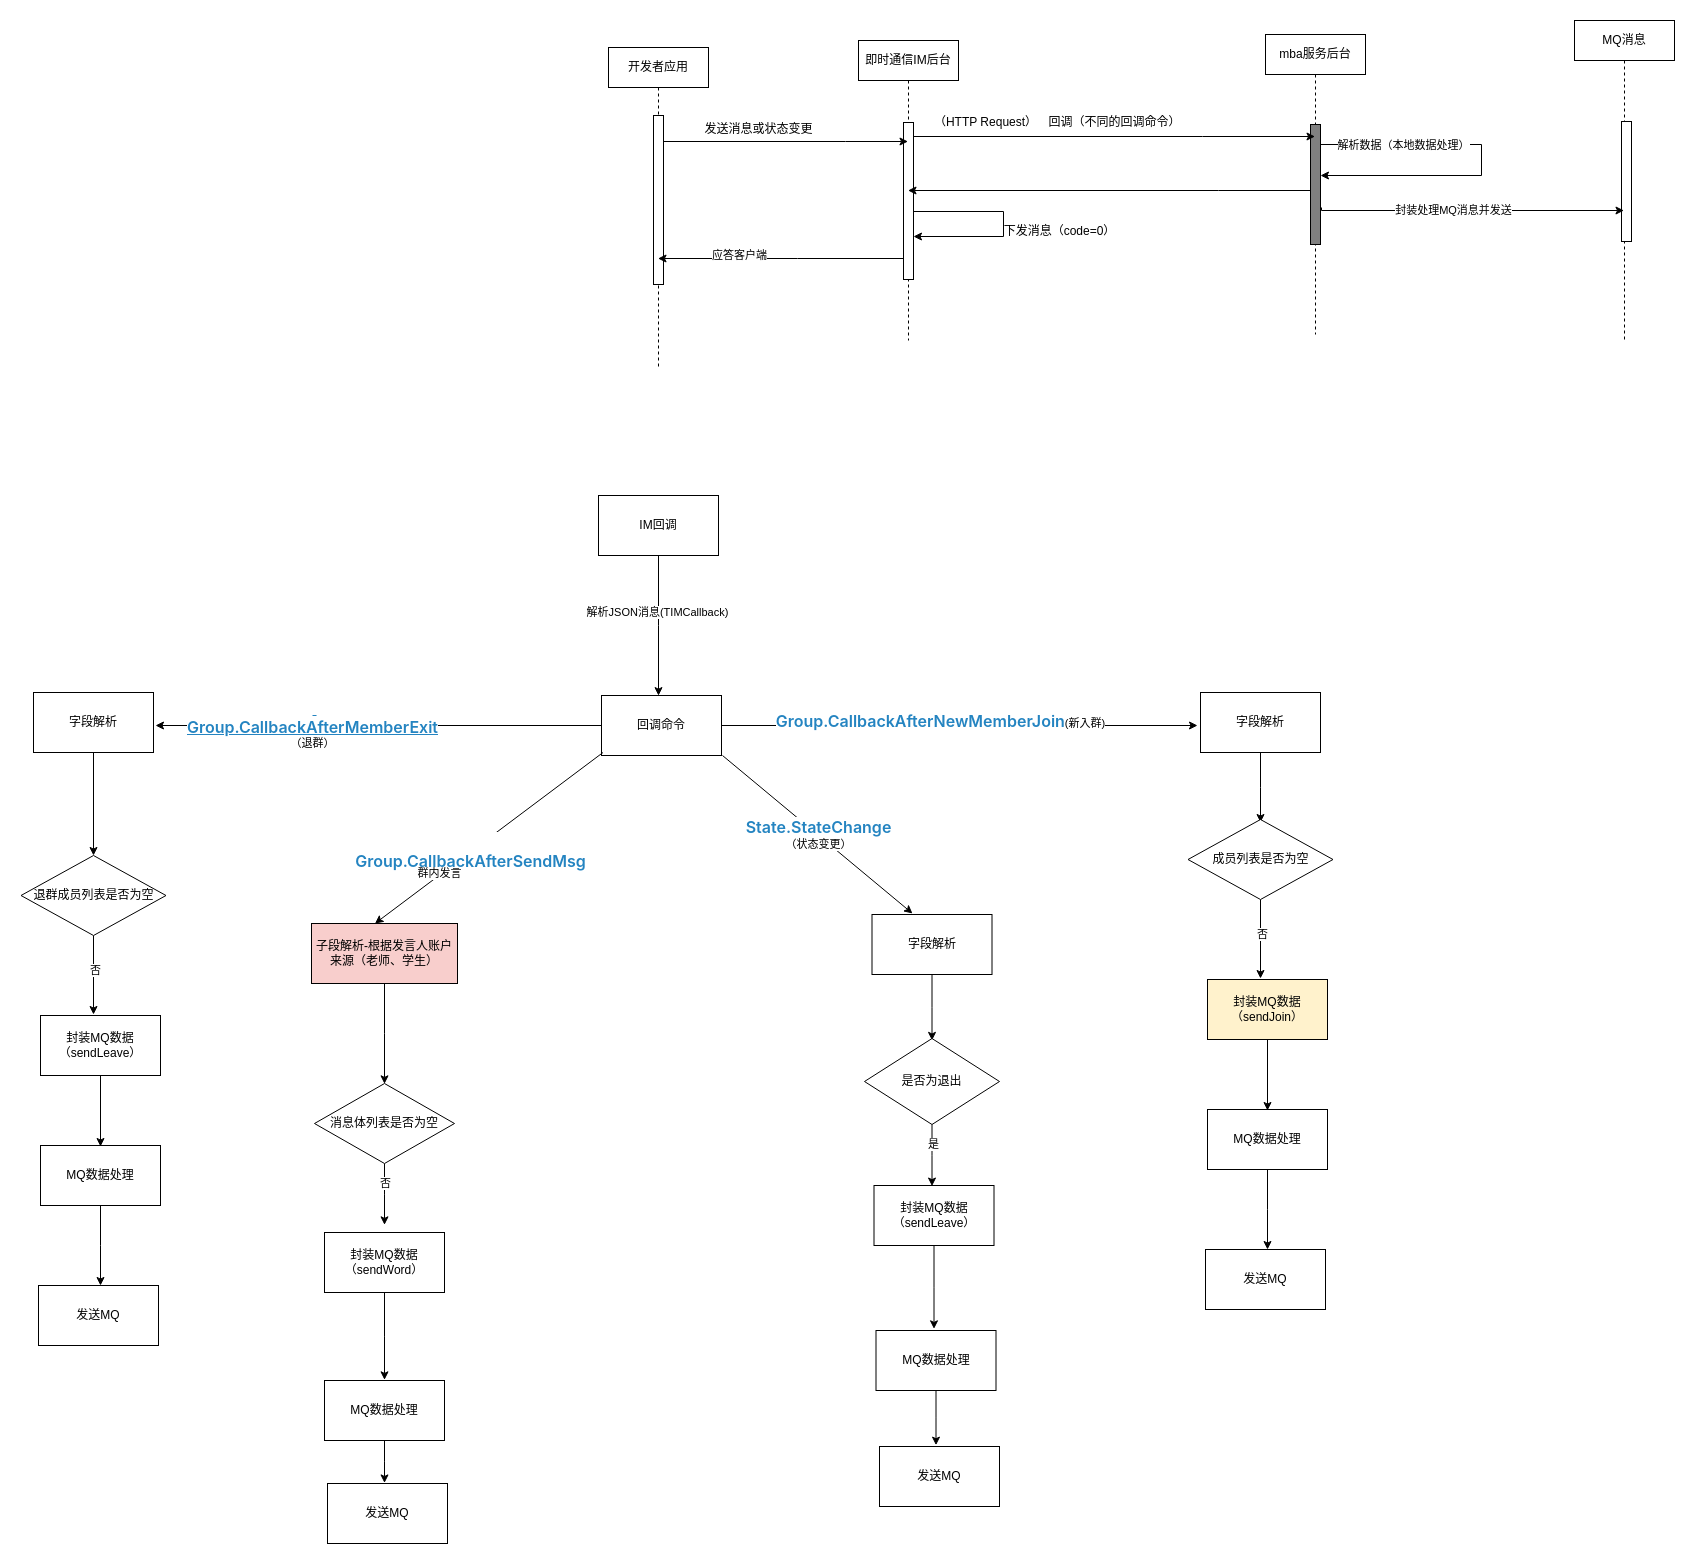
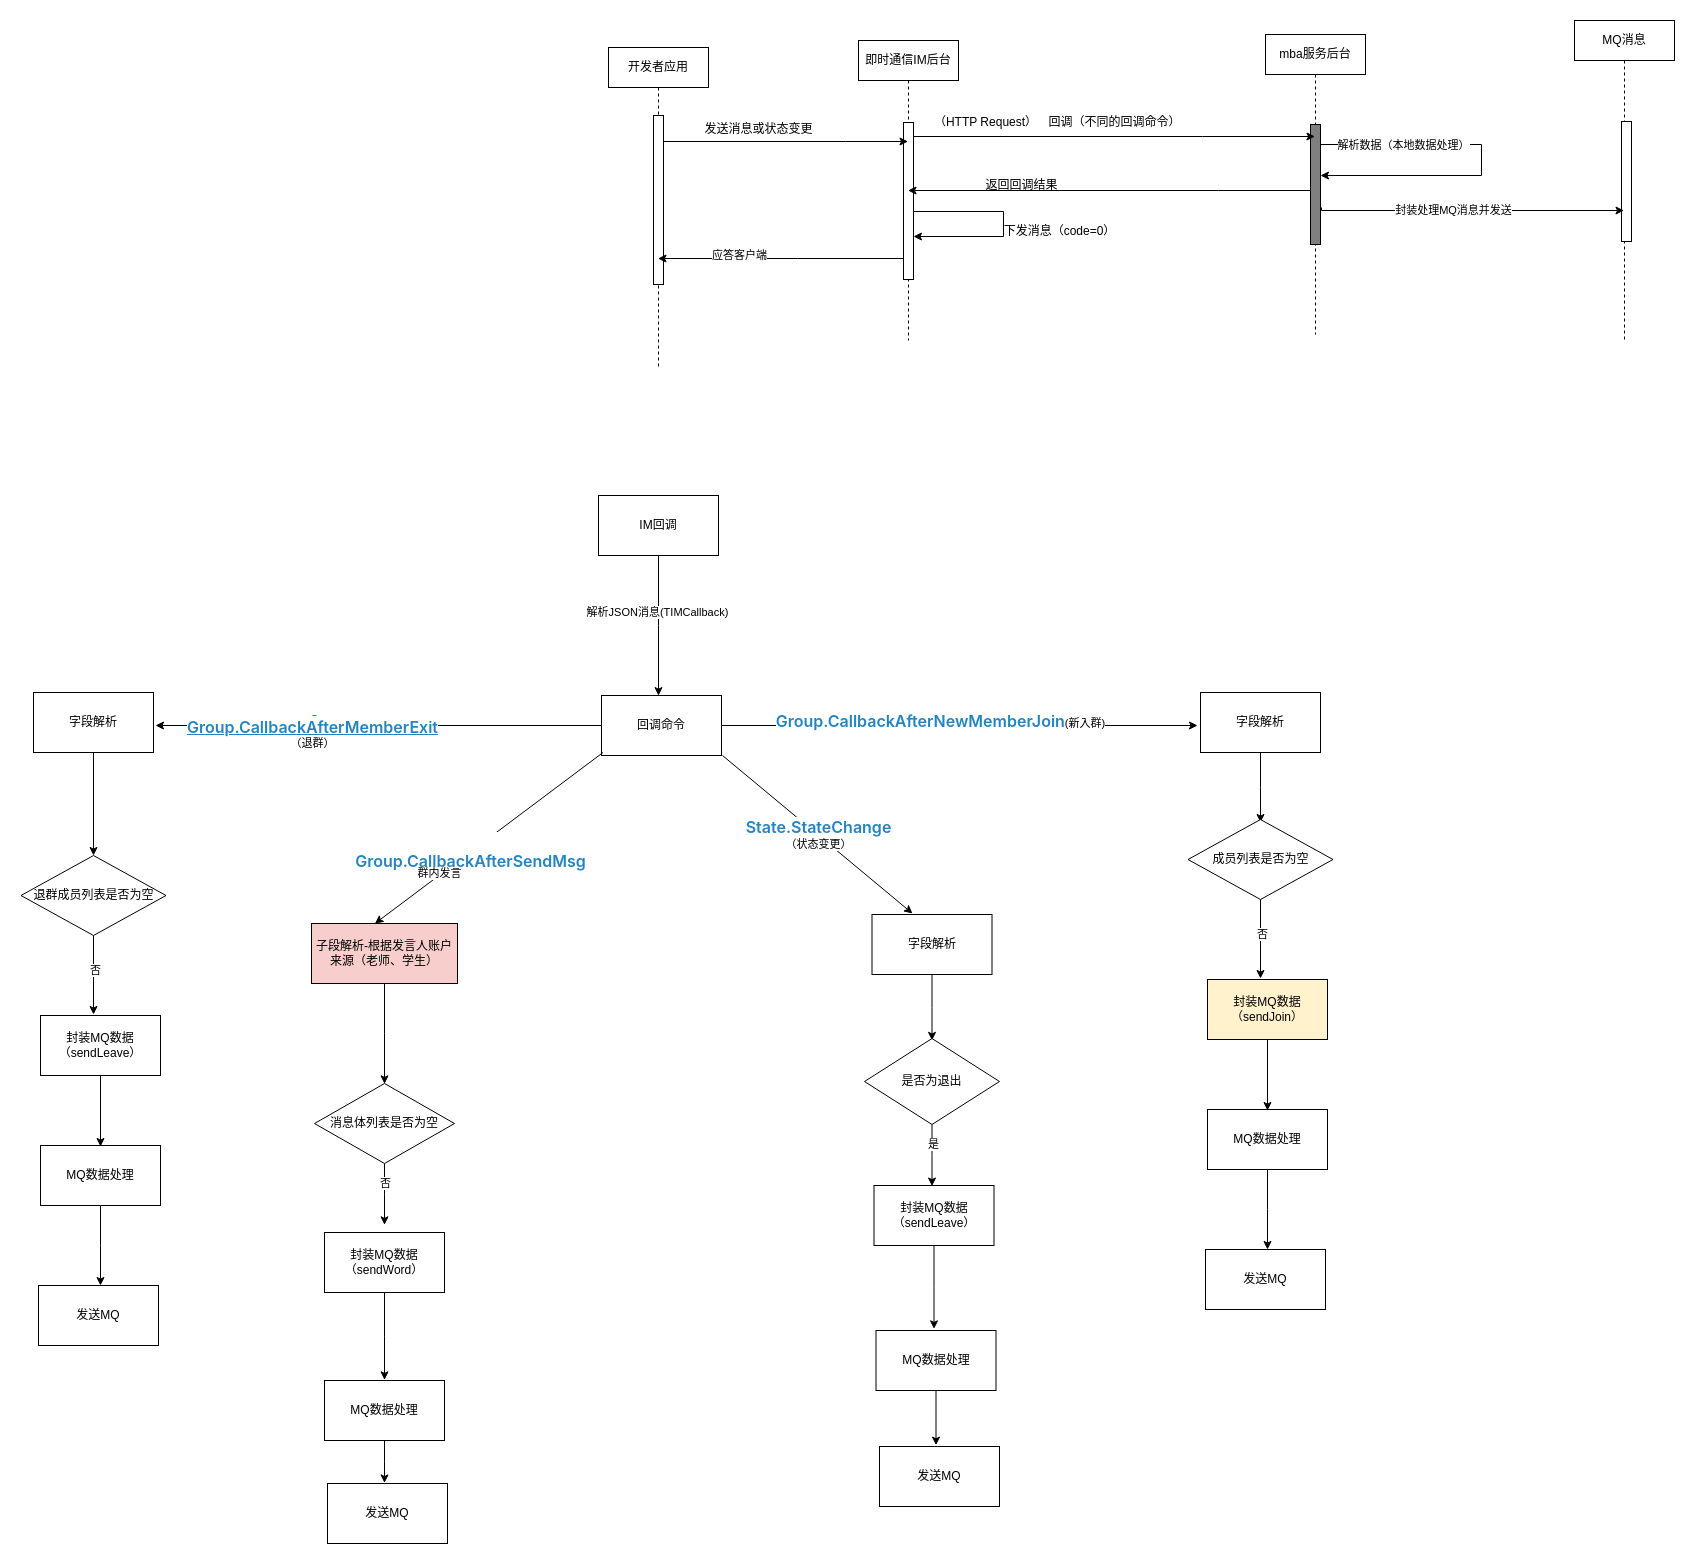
node "返回回调结果": added
